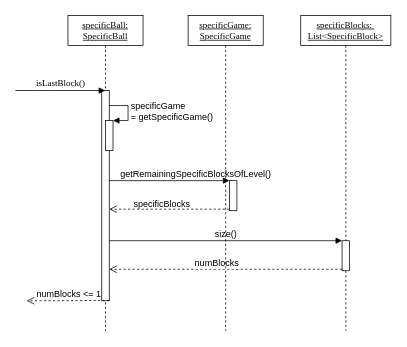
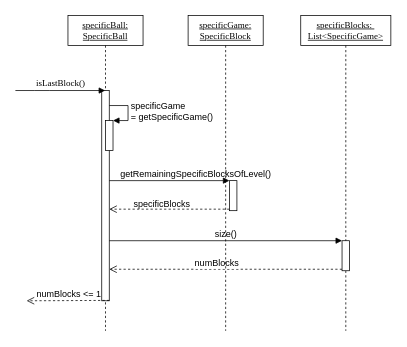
node "specificGame: SpecificGame": label "specificGame: SpecificGame" -> "specificGame: SpecificBlock"
node "specificBlocks: List<SpecificBlock>": label "specificBlocks: List<SpecificBlock>" -> "specificBlocks: List<SpecificGame>"
